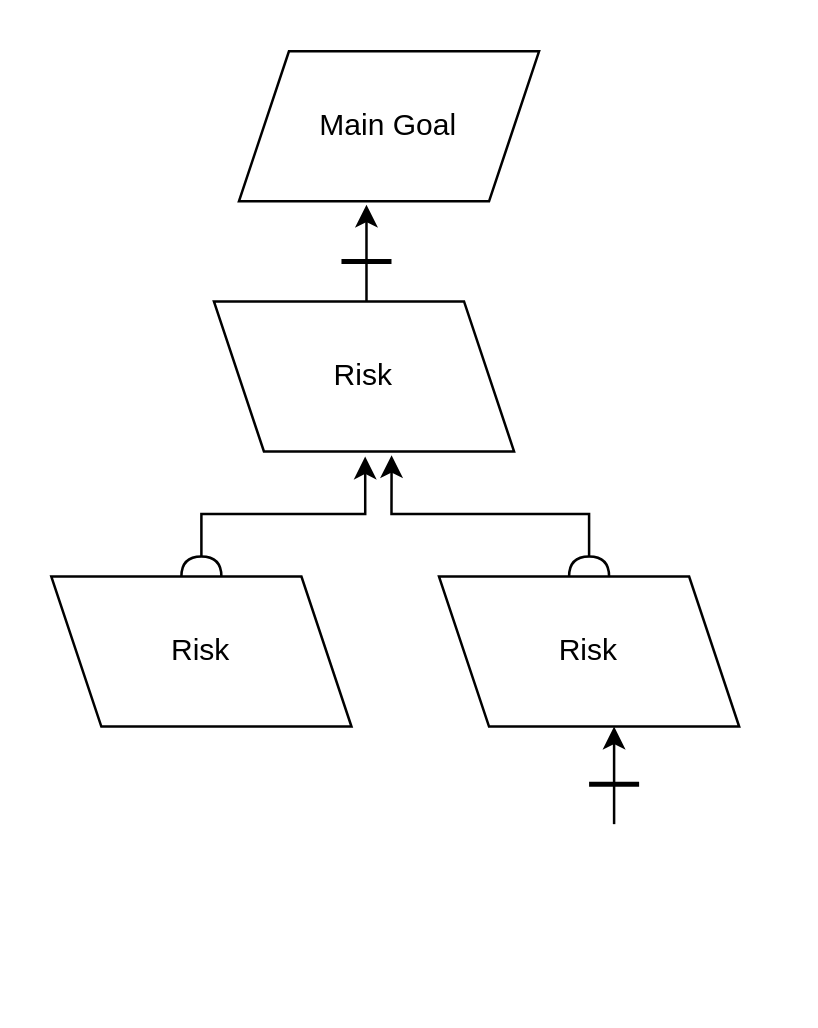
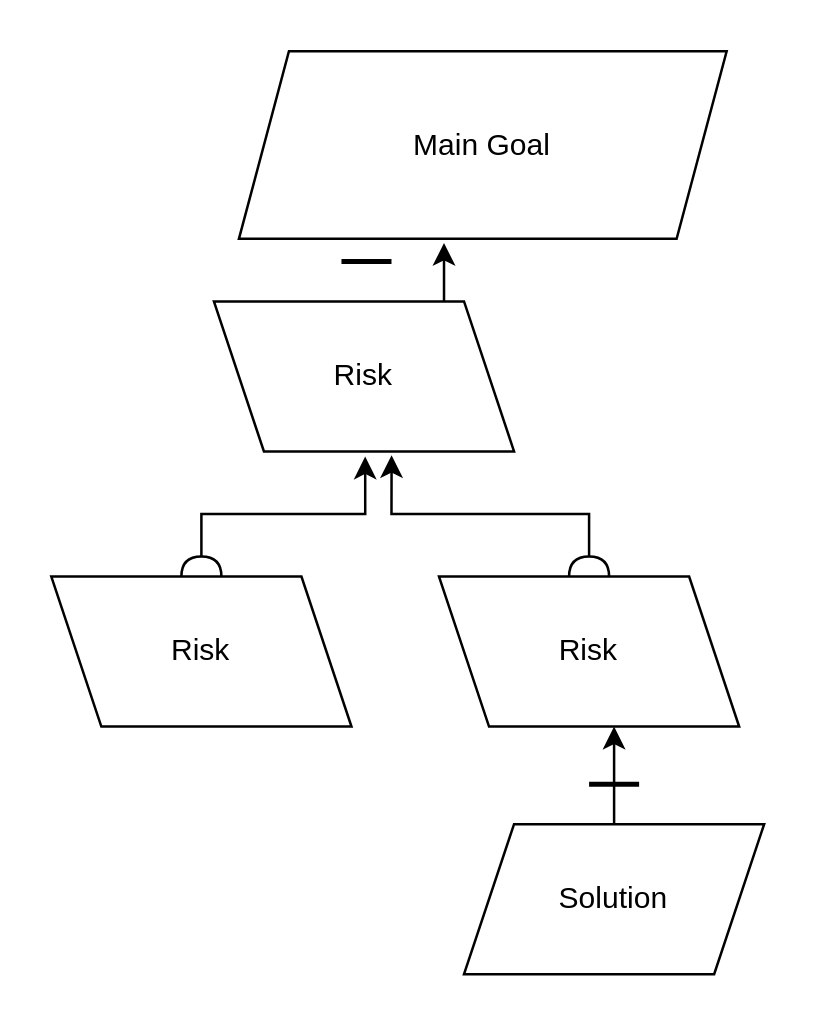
node "Main Goal": size 300x150 -> 488x188
node "Solution": added
